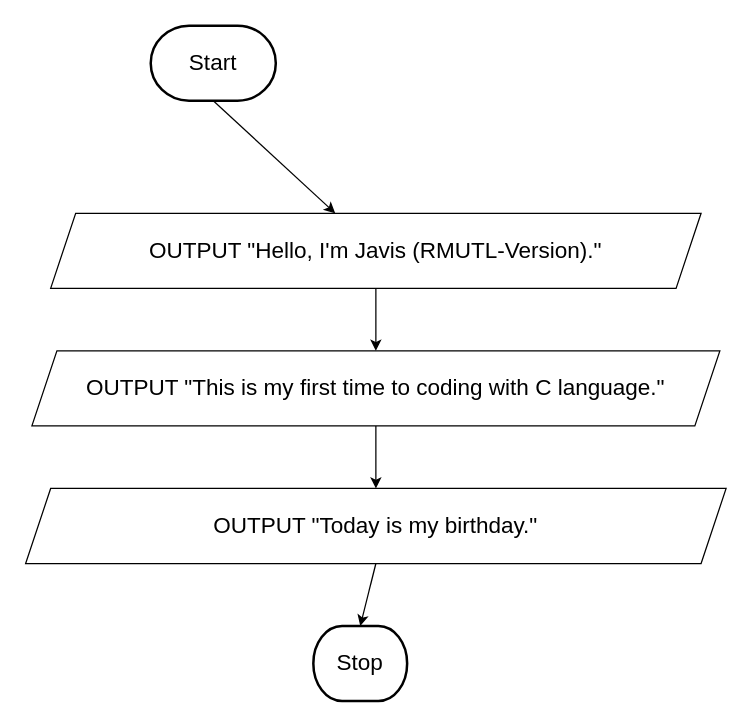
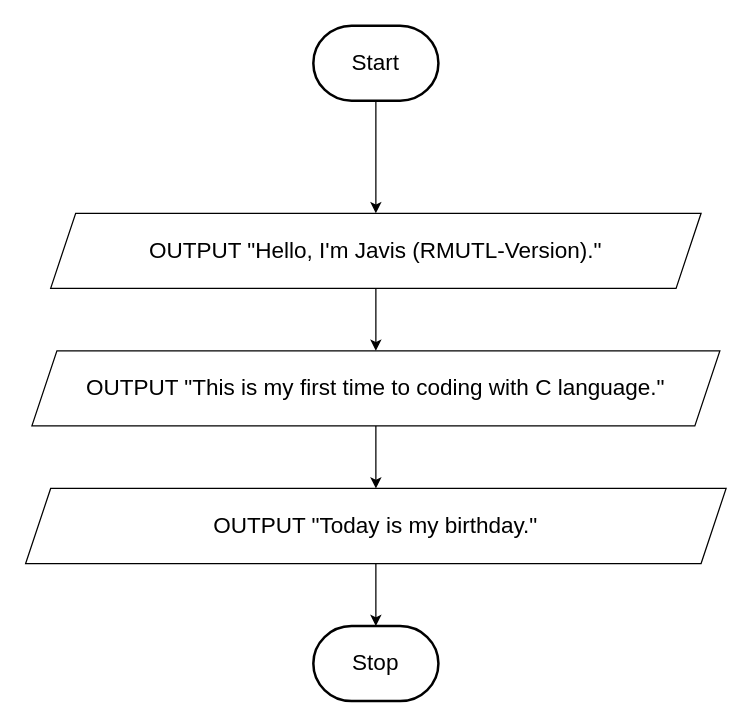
node "Start": moved (213, 63) -> (376, 63)
node "Stop": size 94x75 -> 125x75
